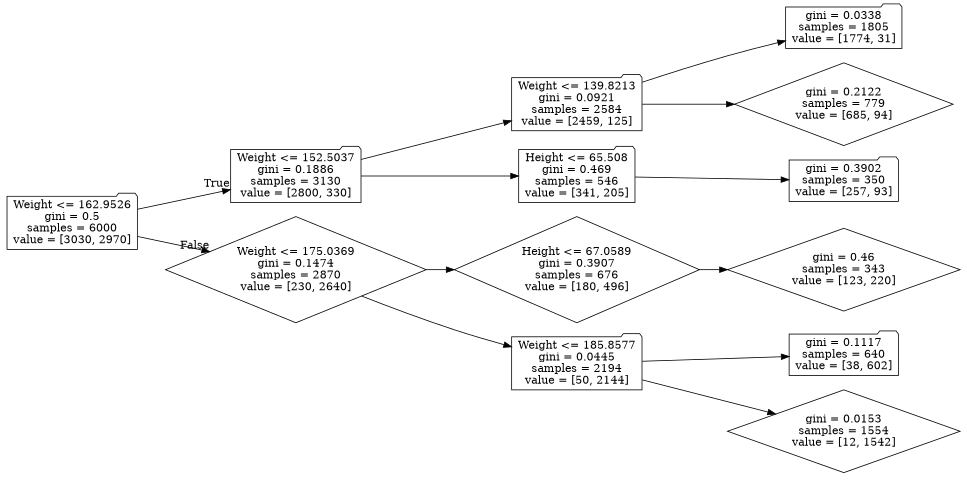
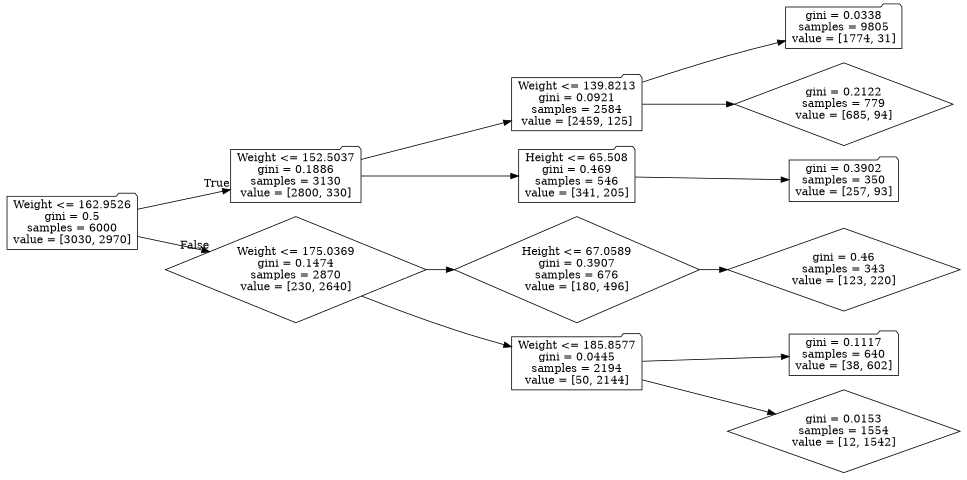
node "gini = 0.0338 samples = 1805 value = [1774, 31]": label "gini = 0.0338 samples = 1805 value = [1774, 31]" -> "gini = 0.0338 samples = 9805 value = [1774, 31]"
